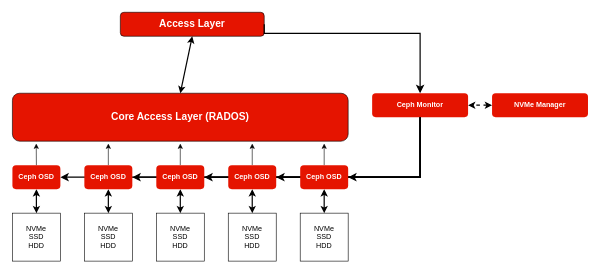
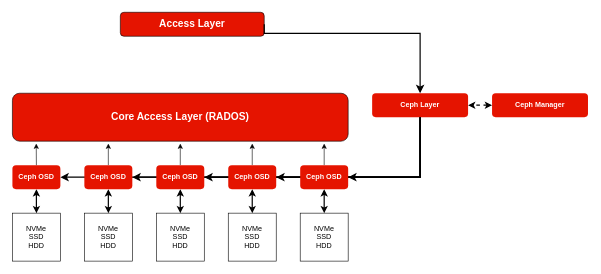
edge "Access Layer" -- "Core Access Layer (RADOS)": removed
node "Ceph Monitor": label "Ceph Monitor" -> "Ceph Layer"
node "NVMe Manager": label "NVMe Manager" -> "Ceph Manager"
